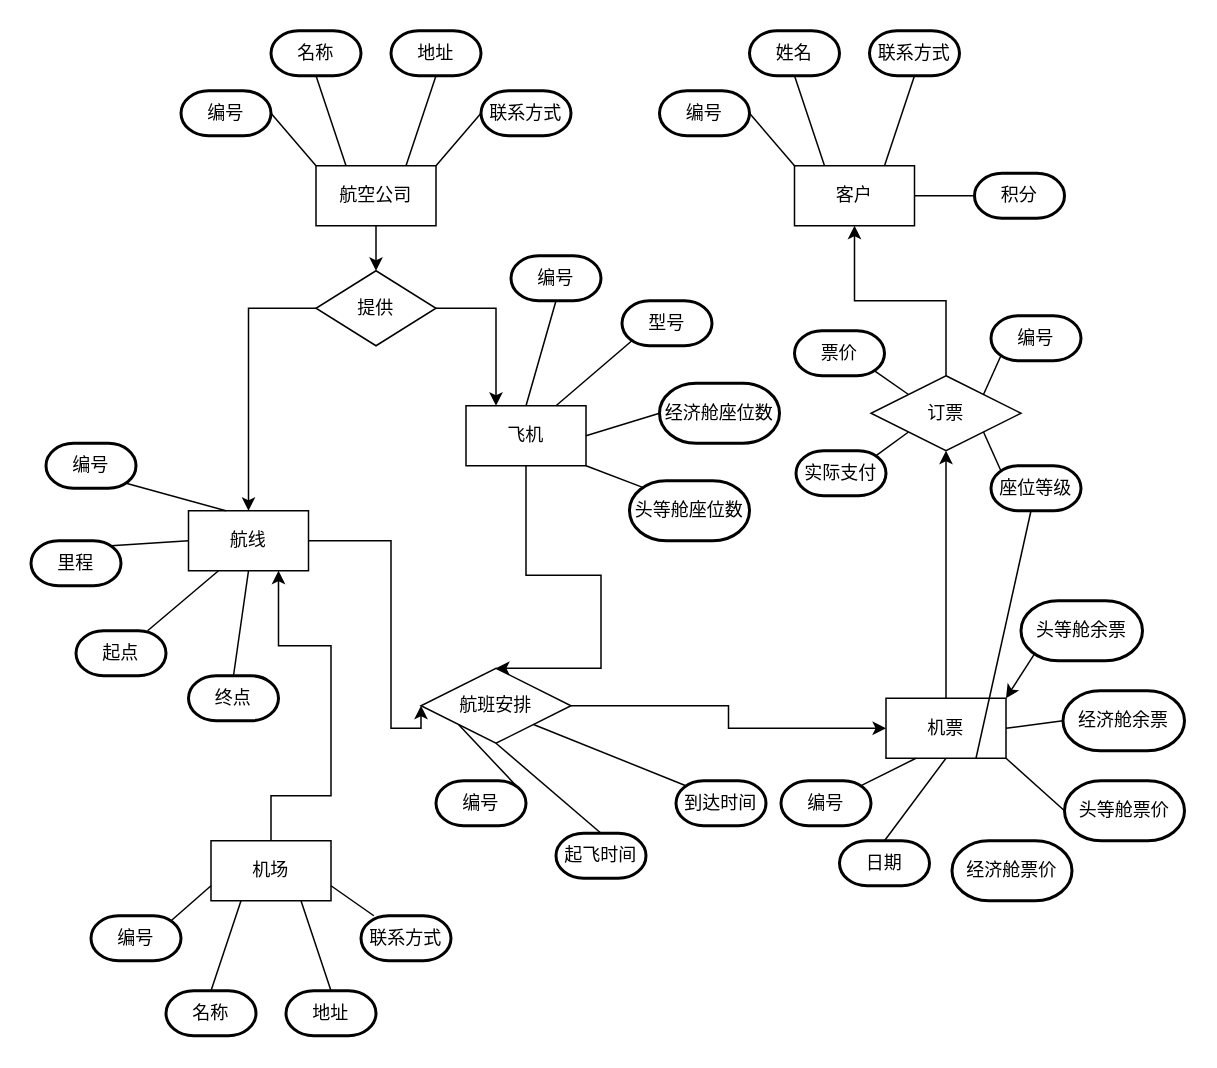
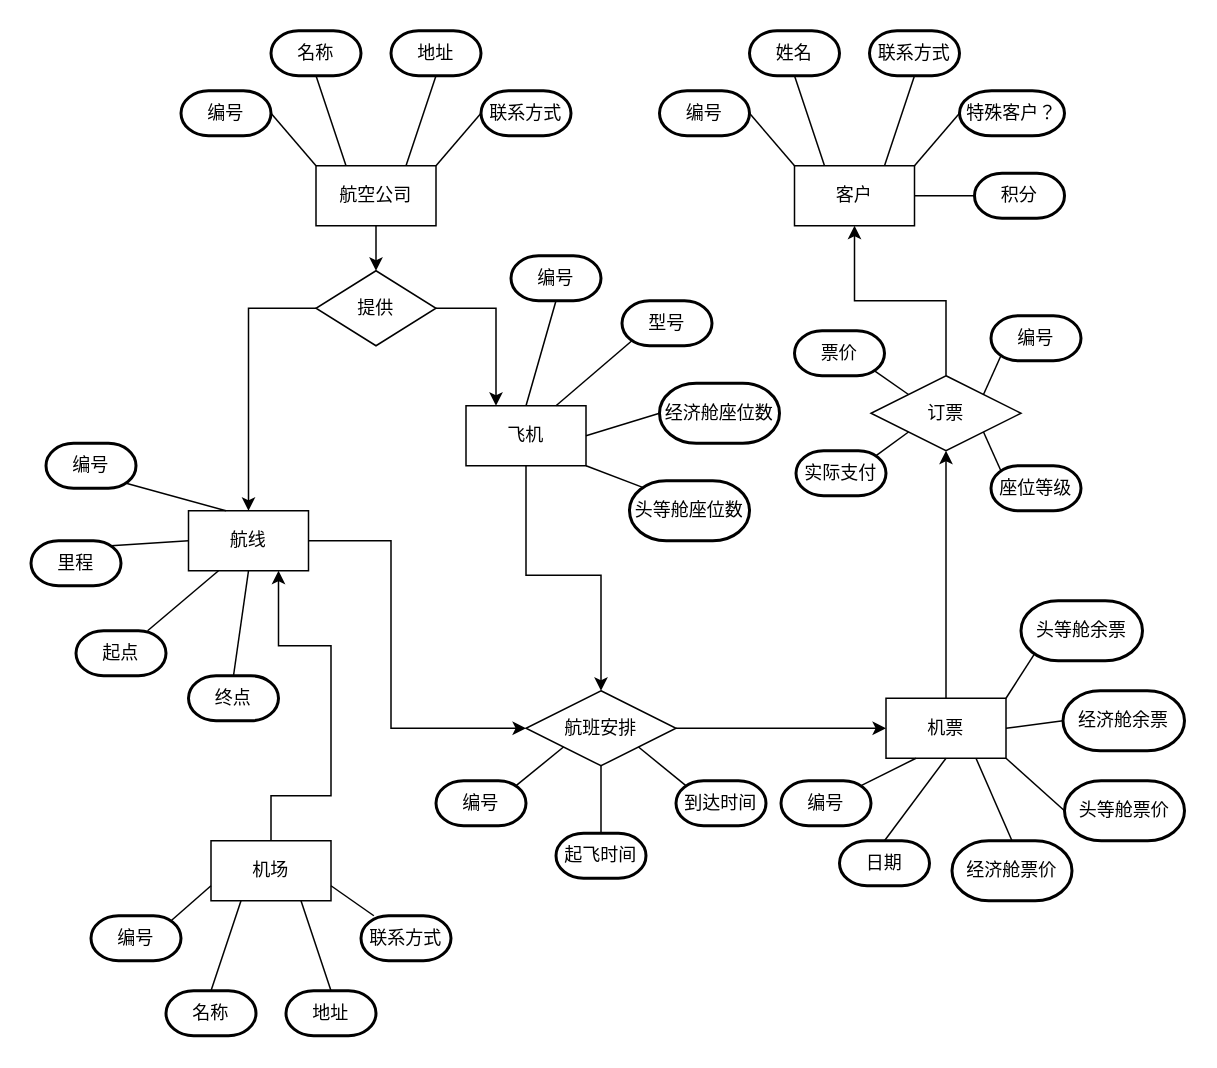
node "特殊客户？": added
edge "特殊客户？" -- "客户": added
edge "座位等级" -- "机票": now "经济舱票价" -- "机票"
edge "头等舱余票" -> "机票": arrowhead classic -> none
node "航班安排": moved (496, 706) -> (601, 728)
